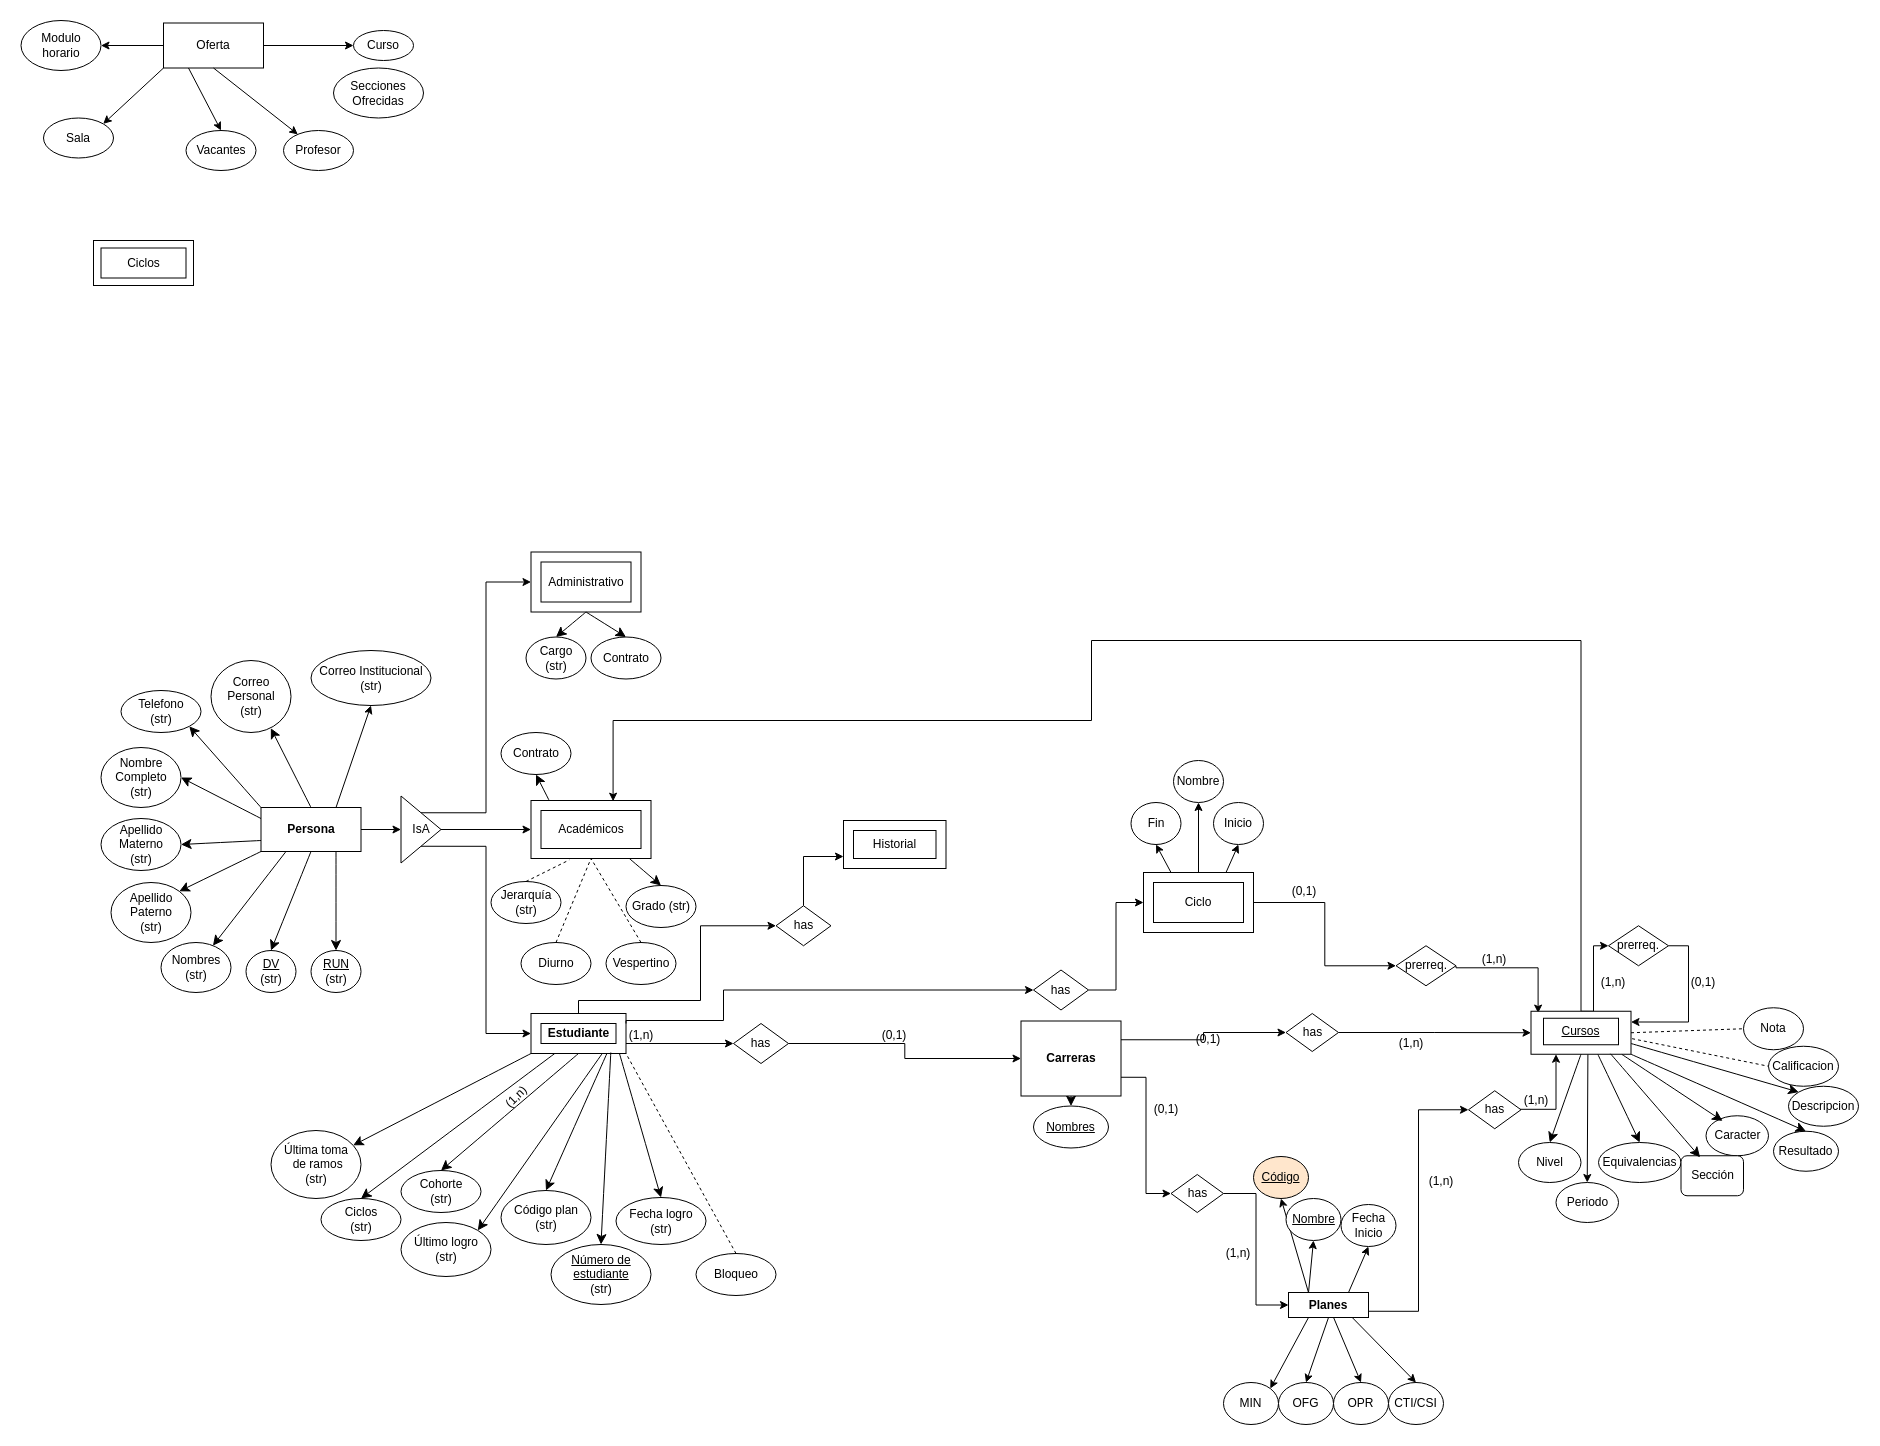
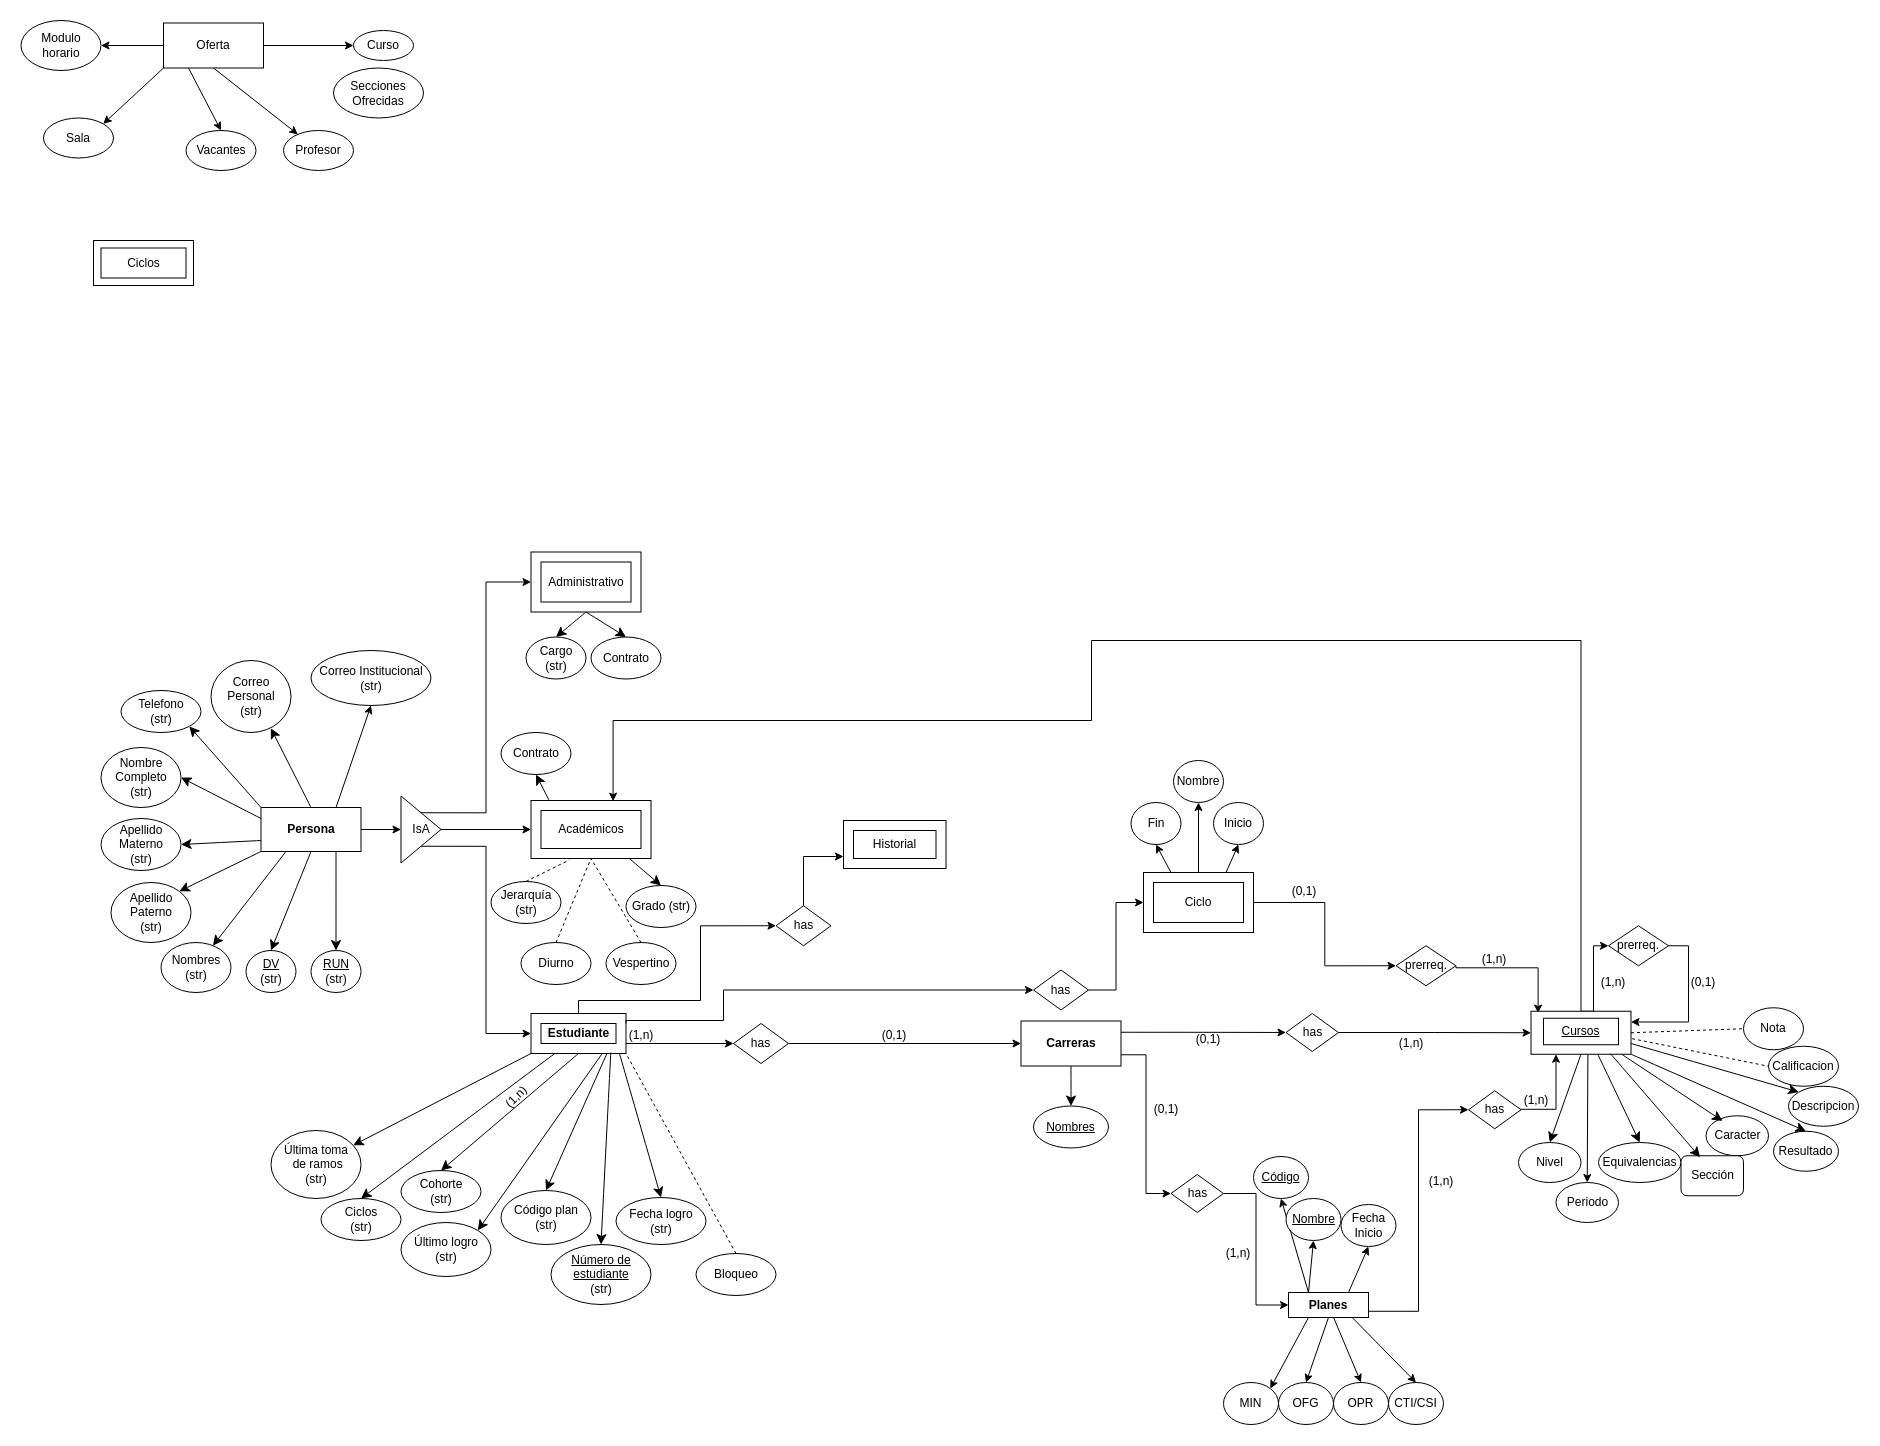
node "Carreras": size 100x75 -> 100x45
node "Código": fillcolor #ffe6cc -> #ffffff
